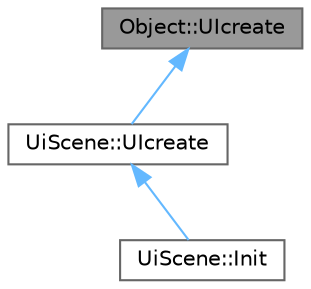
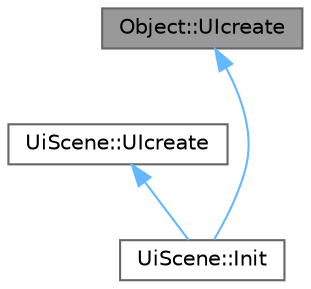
edge "UiScene::UIcreate" -> "Object::UIcreate": now "UiScene::Init" -> "Object::UIcreate"
